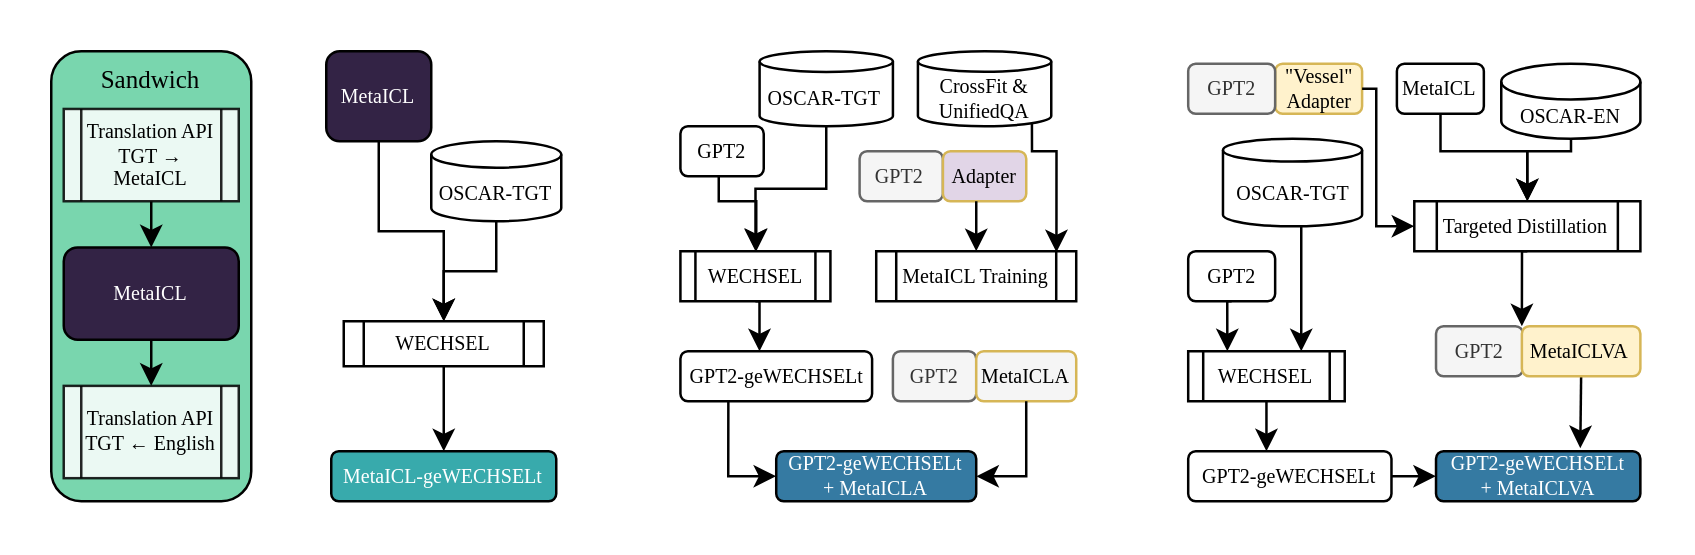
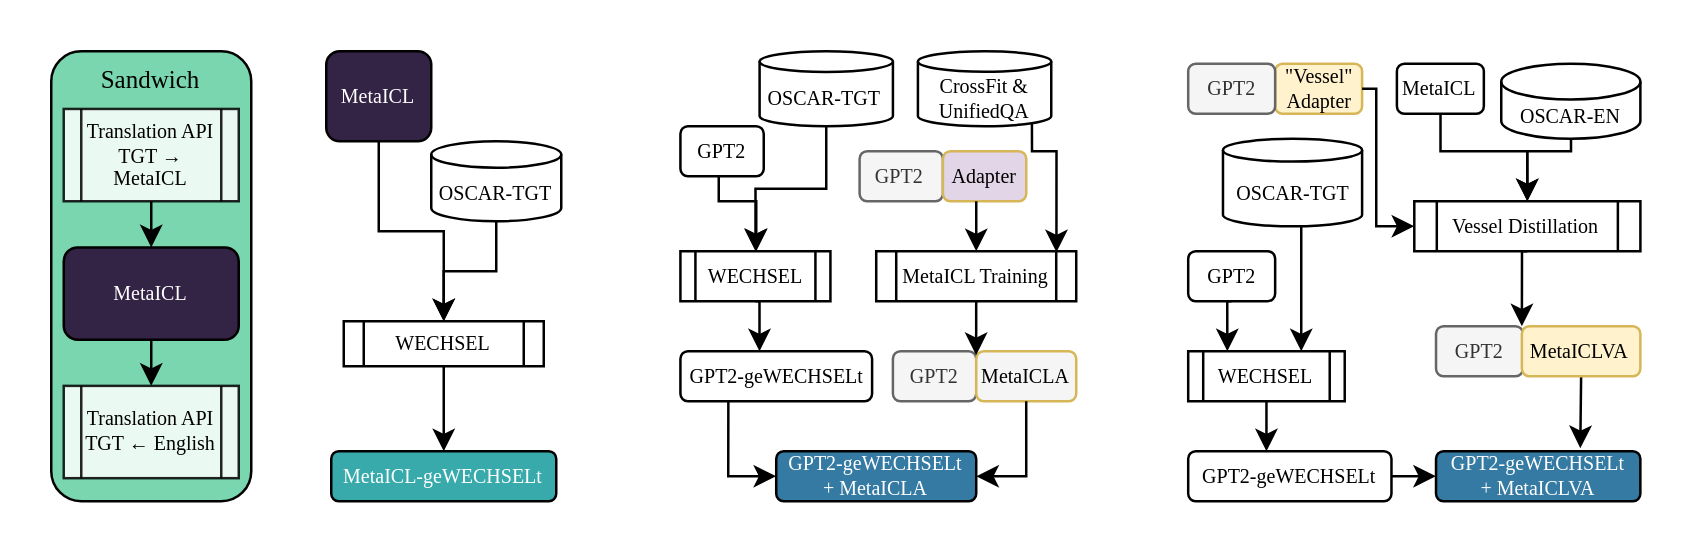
node "Targeted Distillation": label "Targeted Distillation" -> "Vessel Distillation"
edge "MetaICL Training" -> "MetaICLA": added
